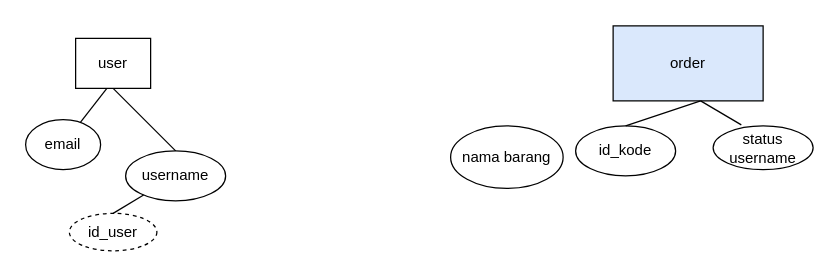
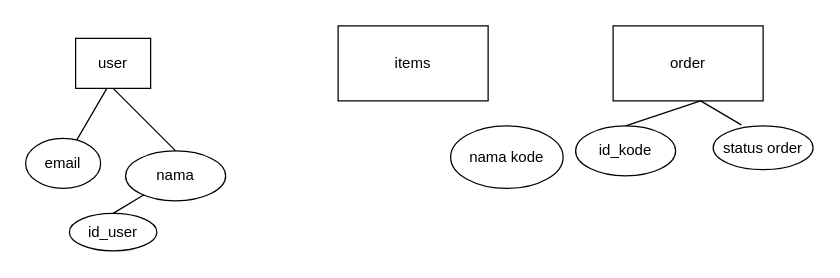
node "items": added
node "order": fillcolor #dae8fc -> #ffffff
node "email": moved (63, 144) -> (63, 163)
node "status username": label "status username" -> "status order"
node "nama barang": label "nama barang" -> "nama kode"
node "username": label "username" -> "nama"
node "id_user": style dashed -> solid
